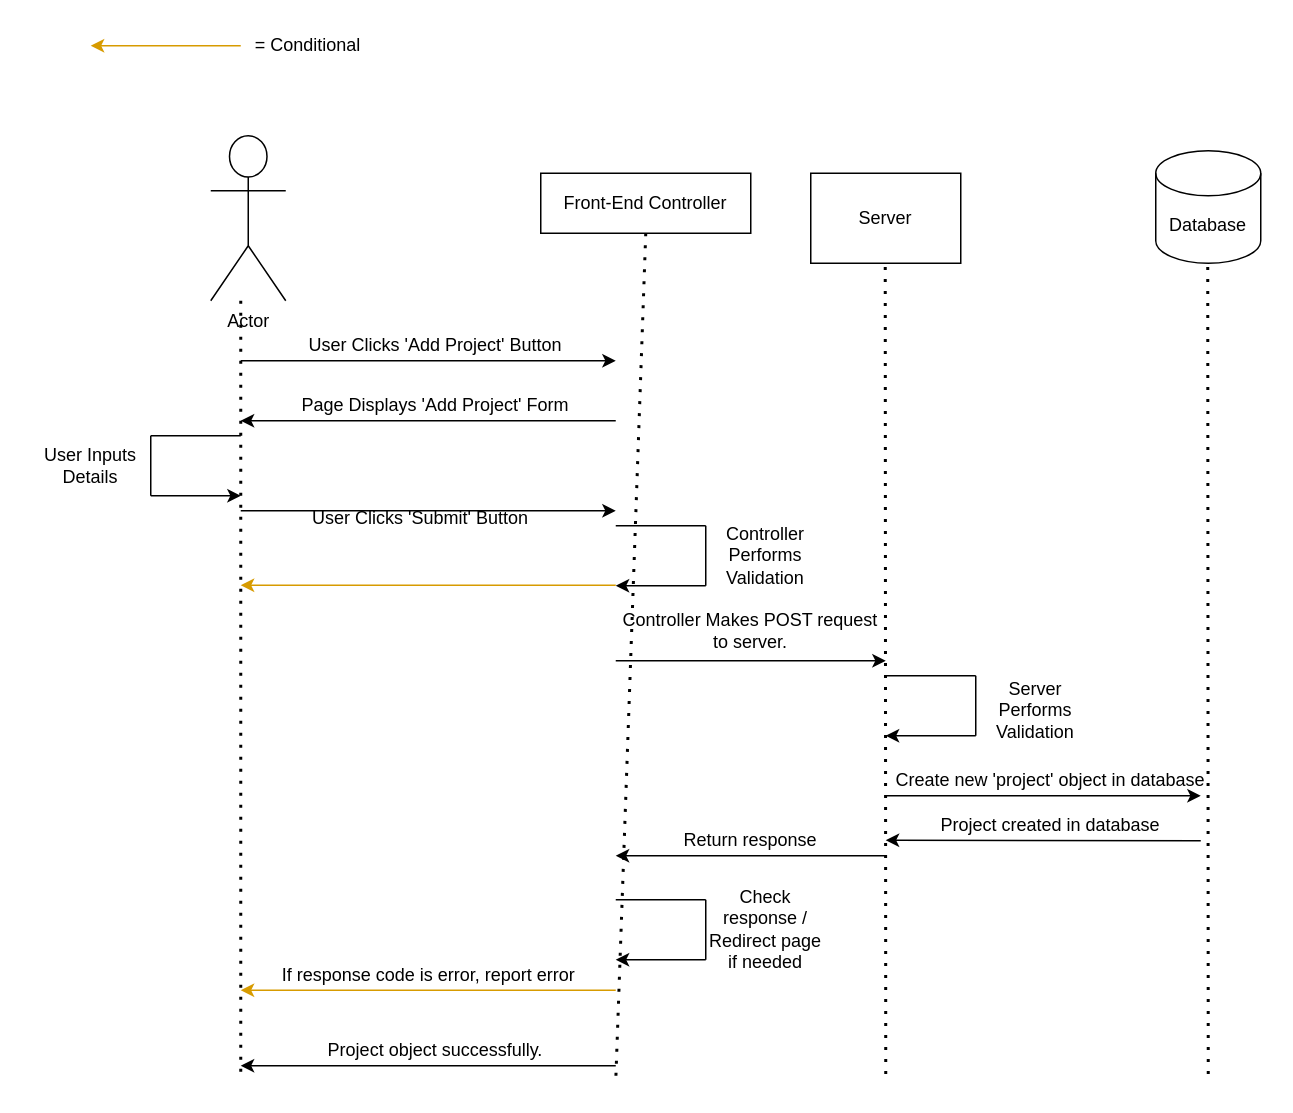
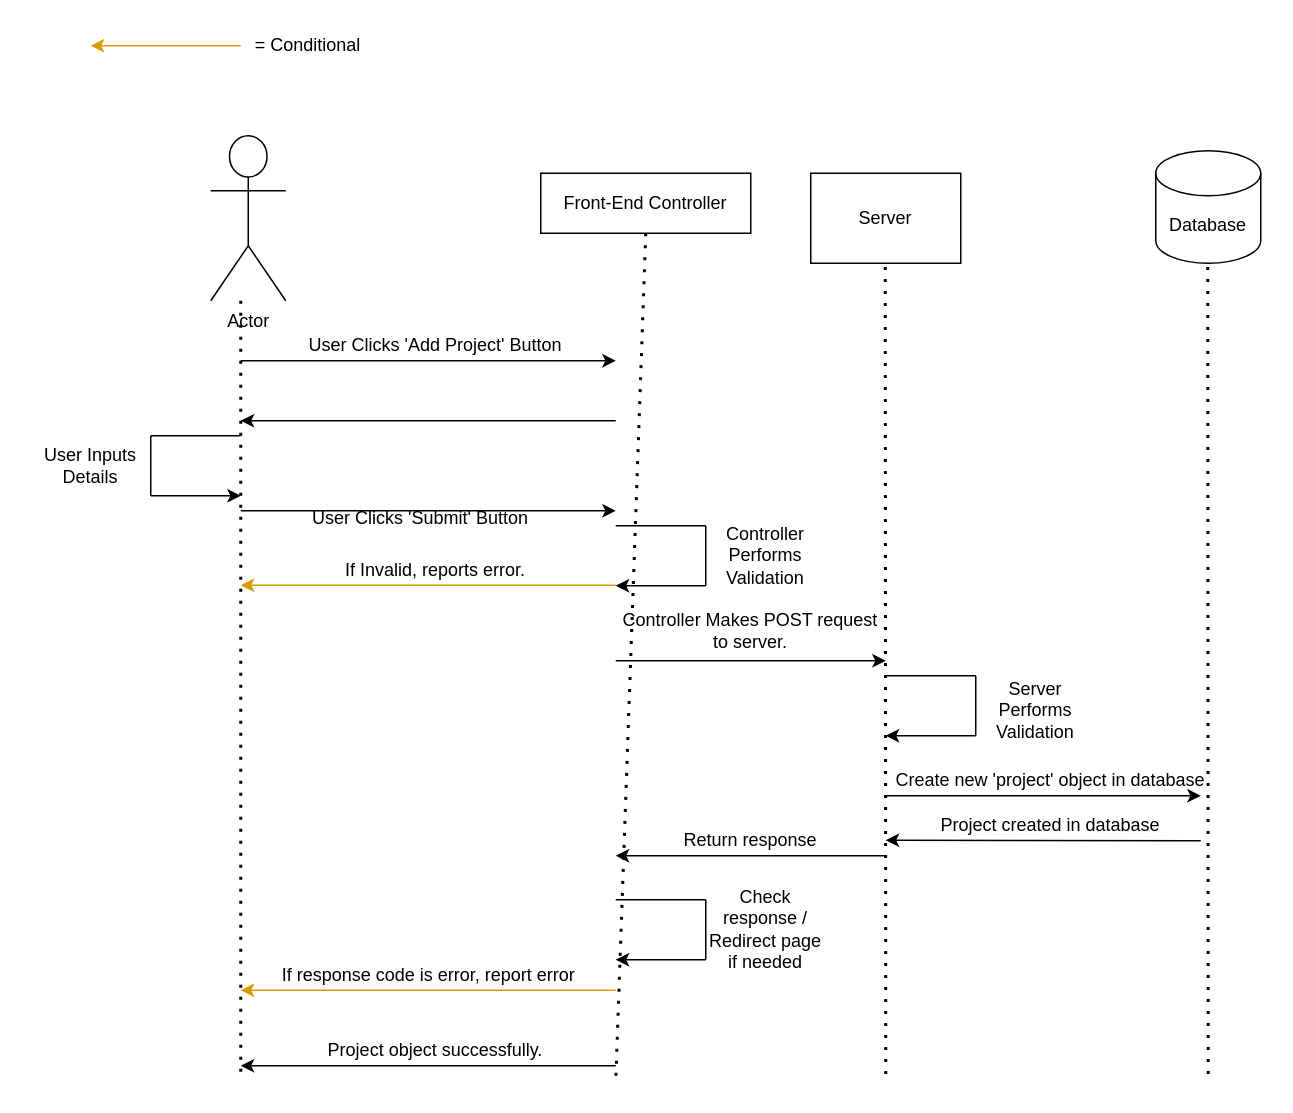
node "Page Displays 'Add Project' Form": removed
node "If Invalid, reports error.": added
